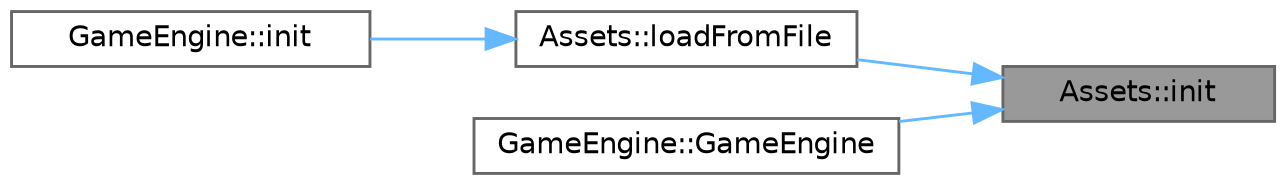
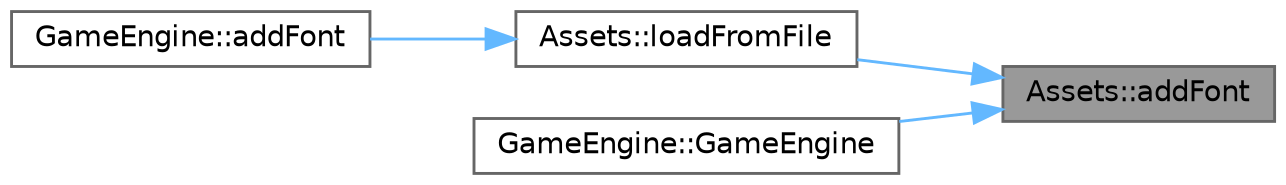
node "GameEngine::init": label "GameEngine::init" -> "GameEngine::addFont"
node "Assets::init": label "Assets::init" -> "Assets::addFont"
